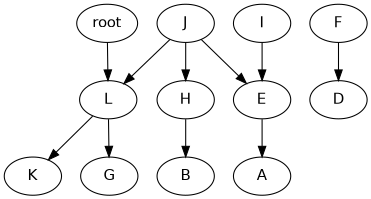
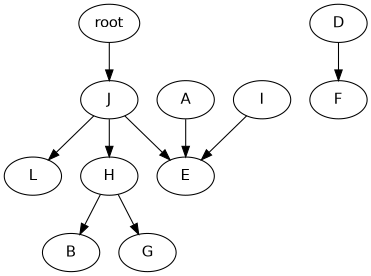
edge "root" -> "L": now "root" -> "J"
edge "F" -> "D": reversed
edge "L" -> "G": now "H" -> "G"
edge "E" -> "A": reversed
node "K": removed
